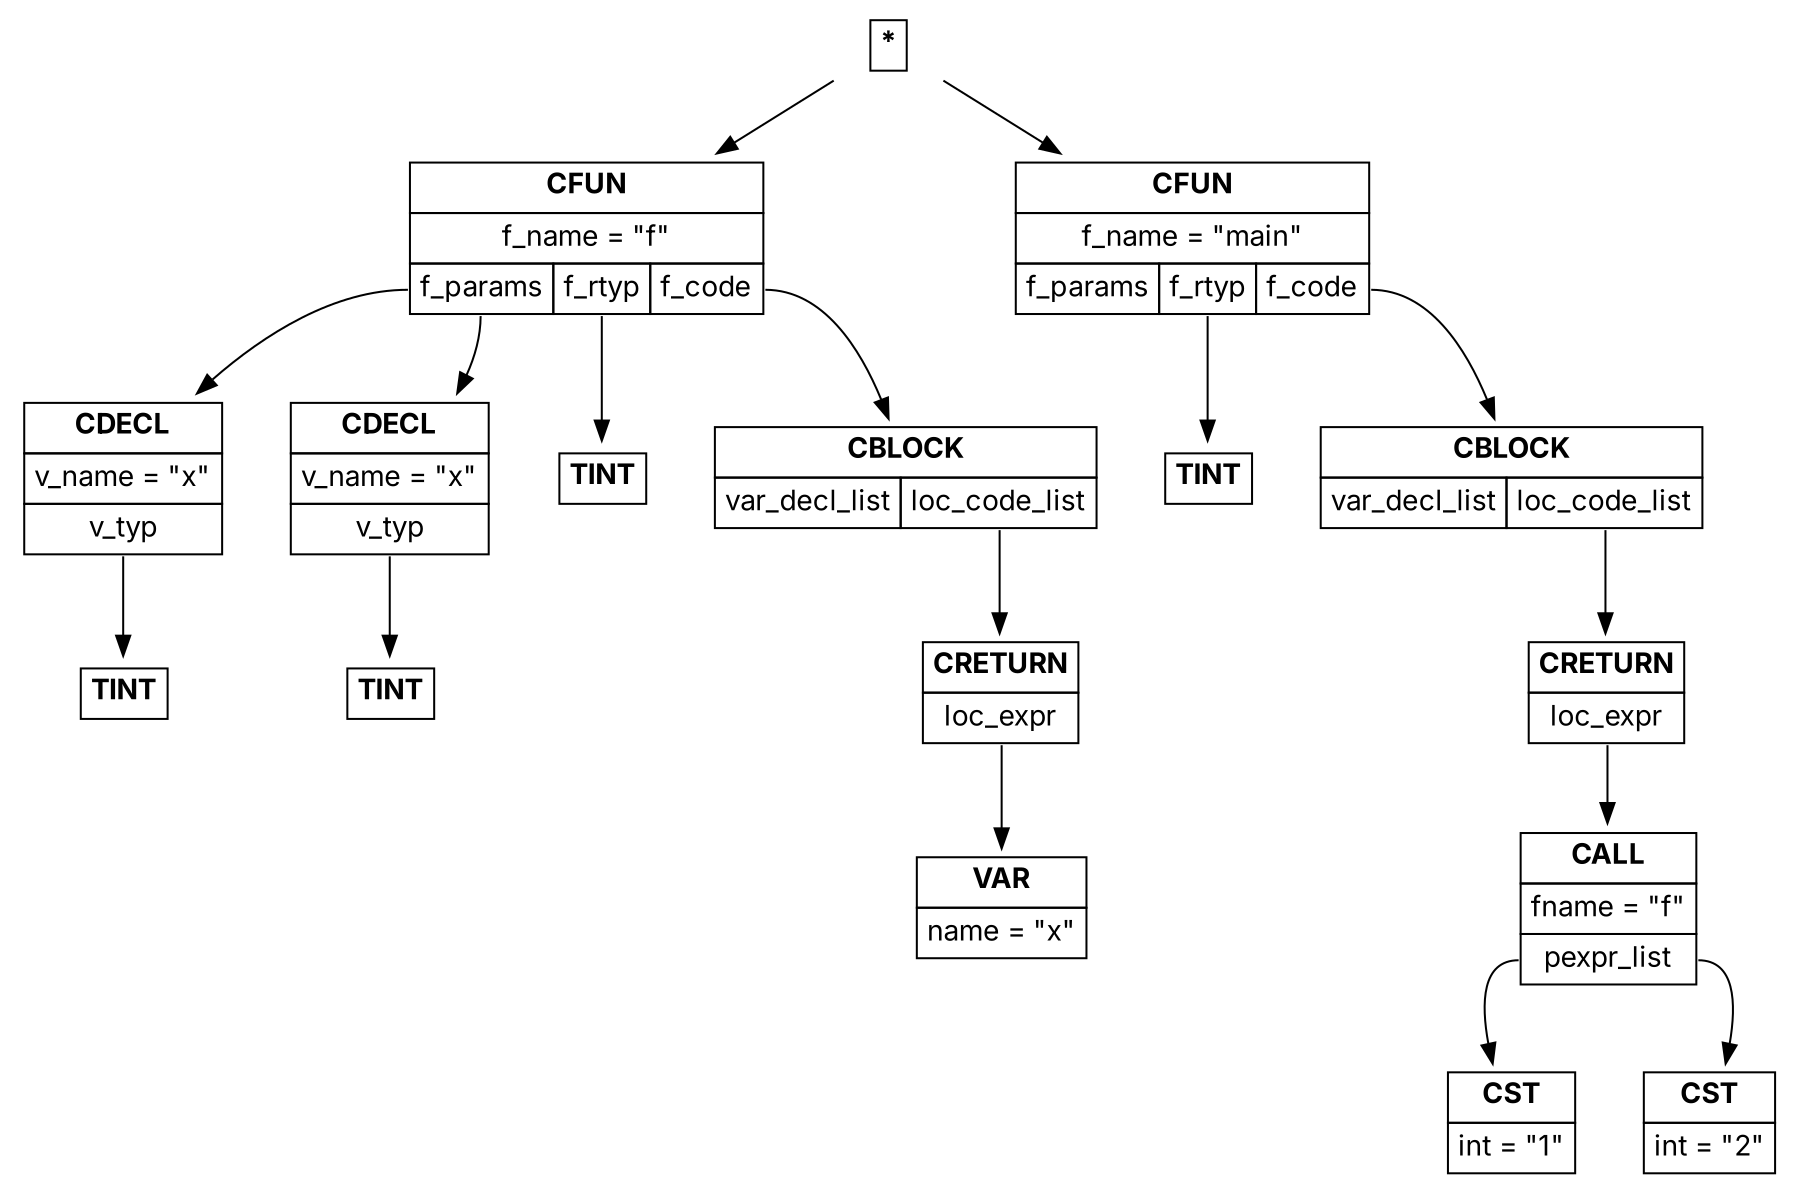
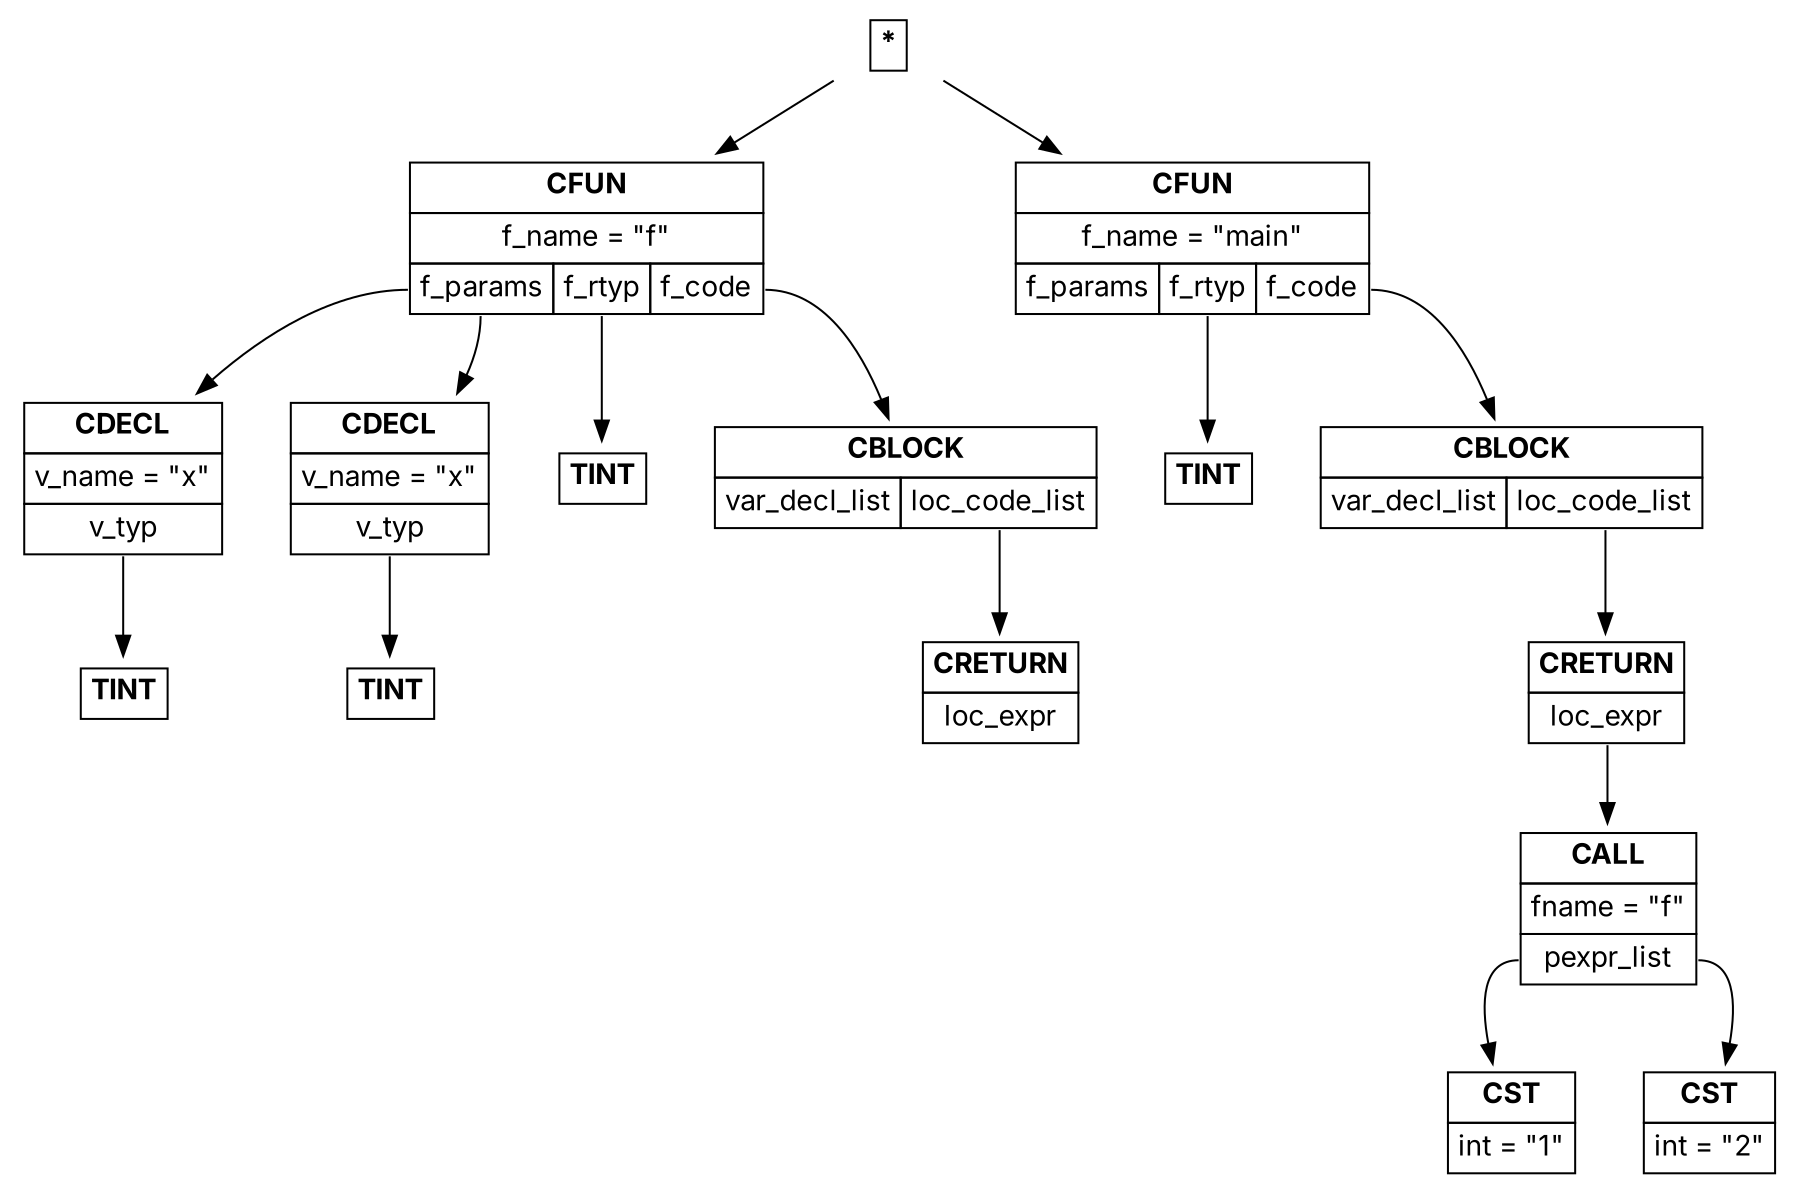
node "VAR": removed
